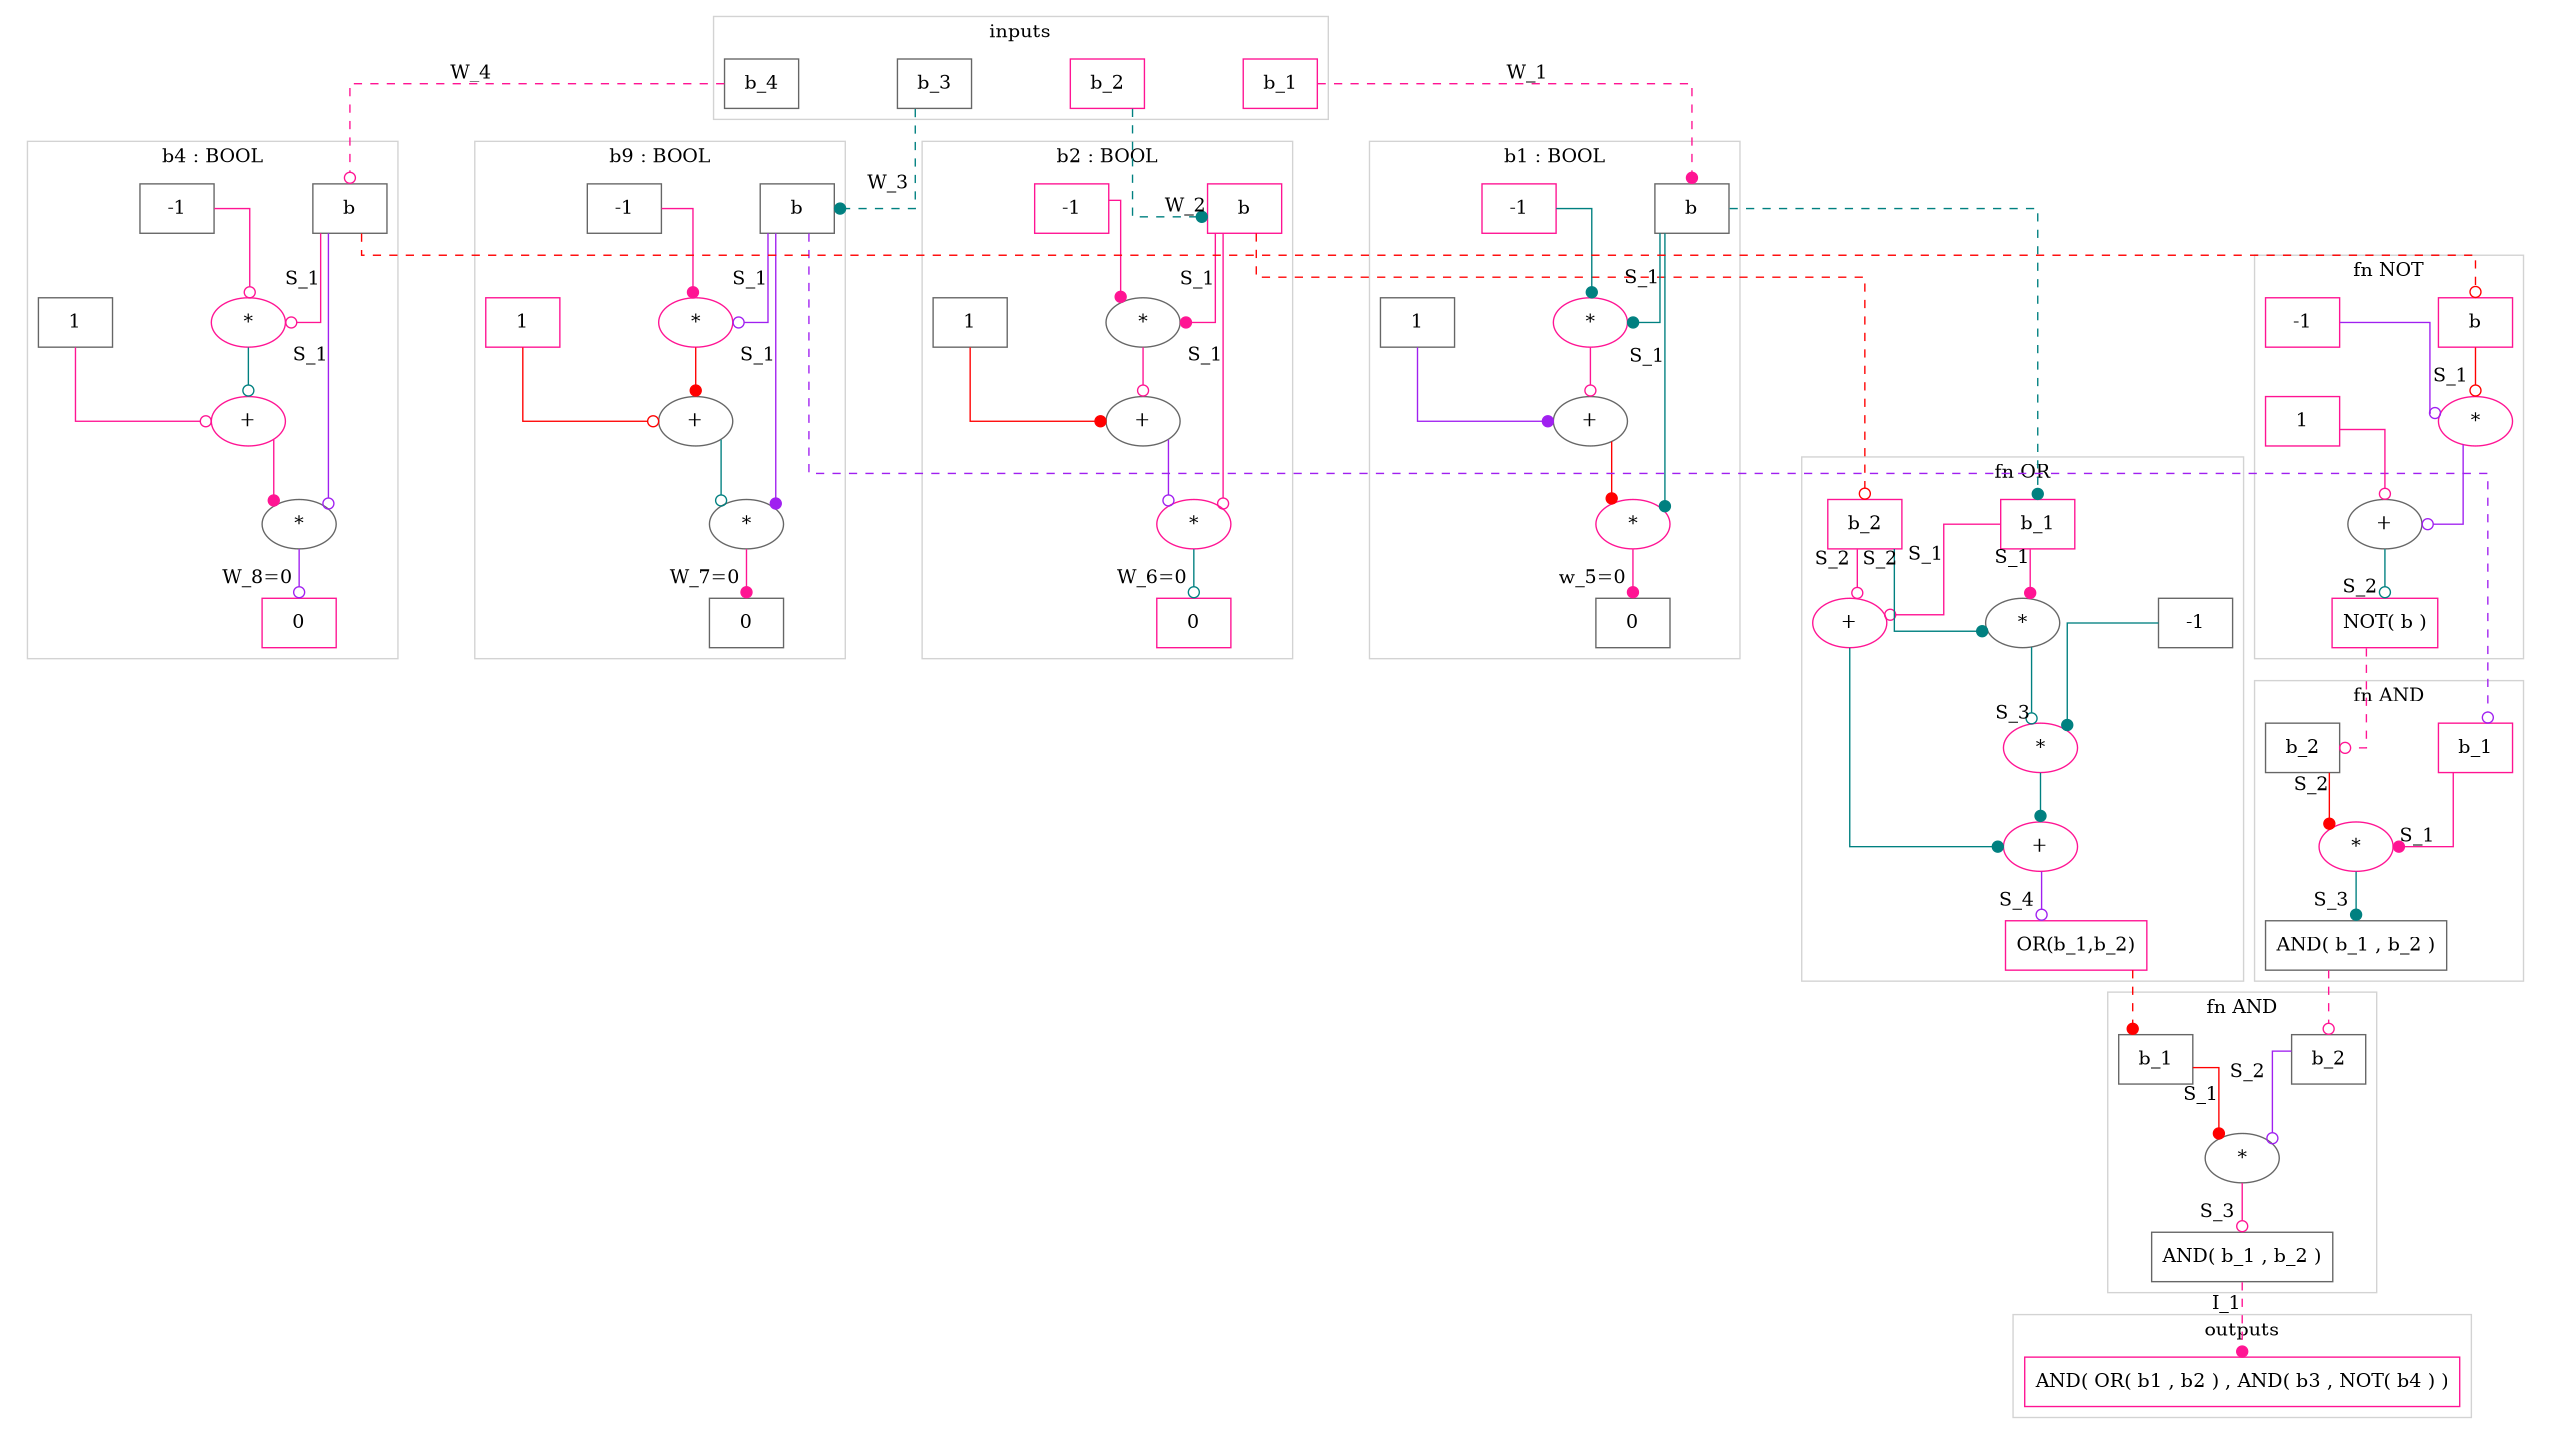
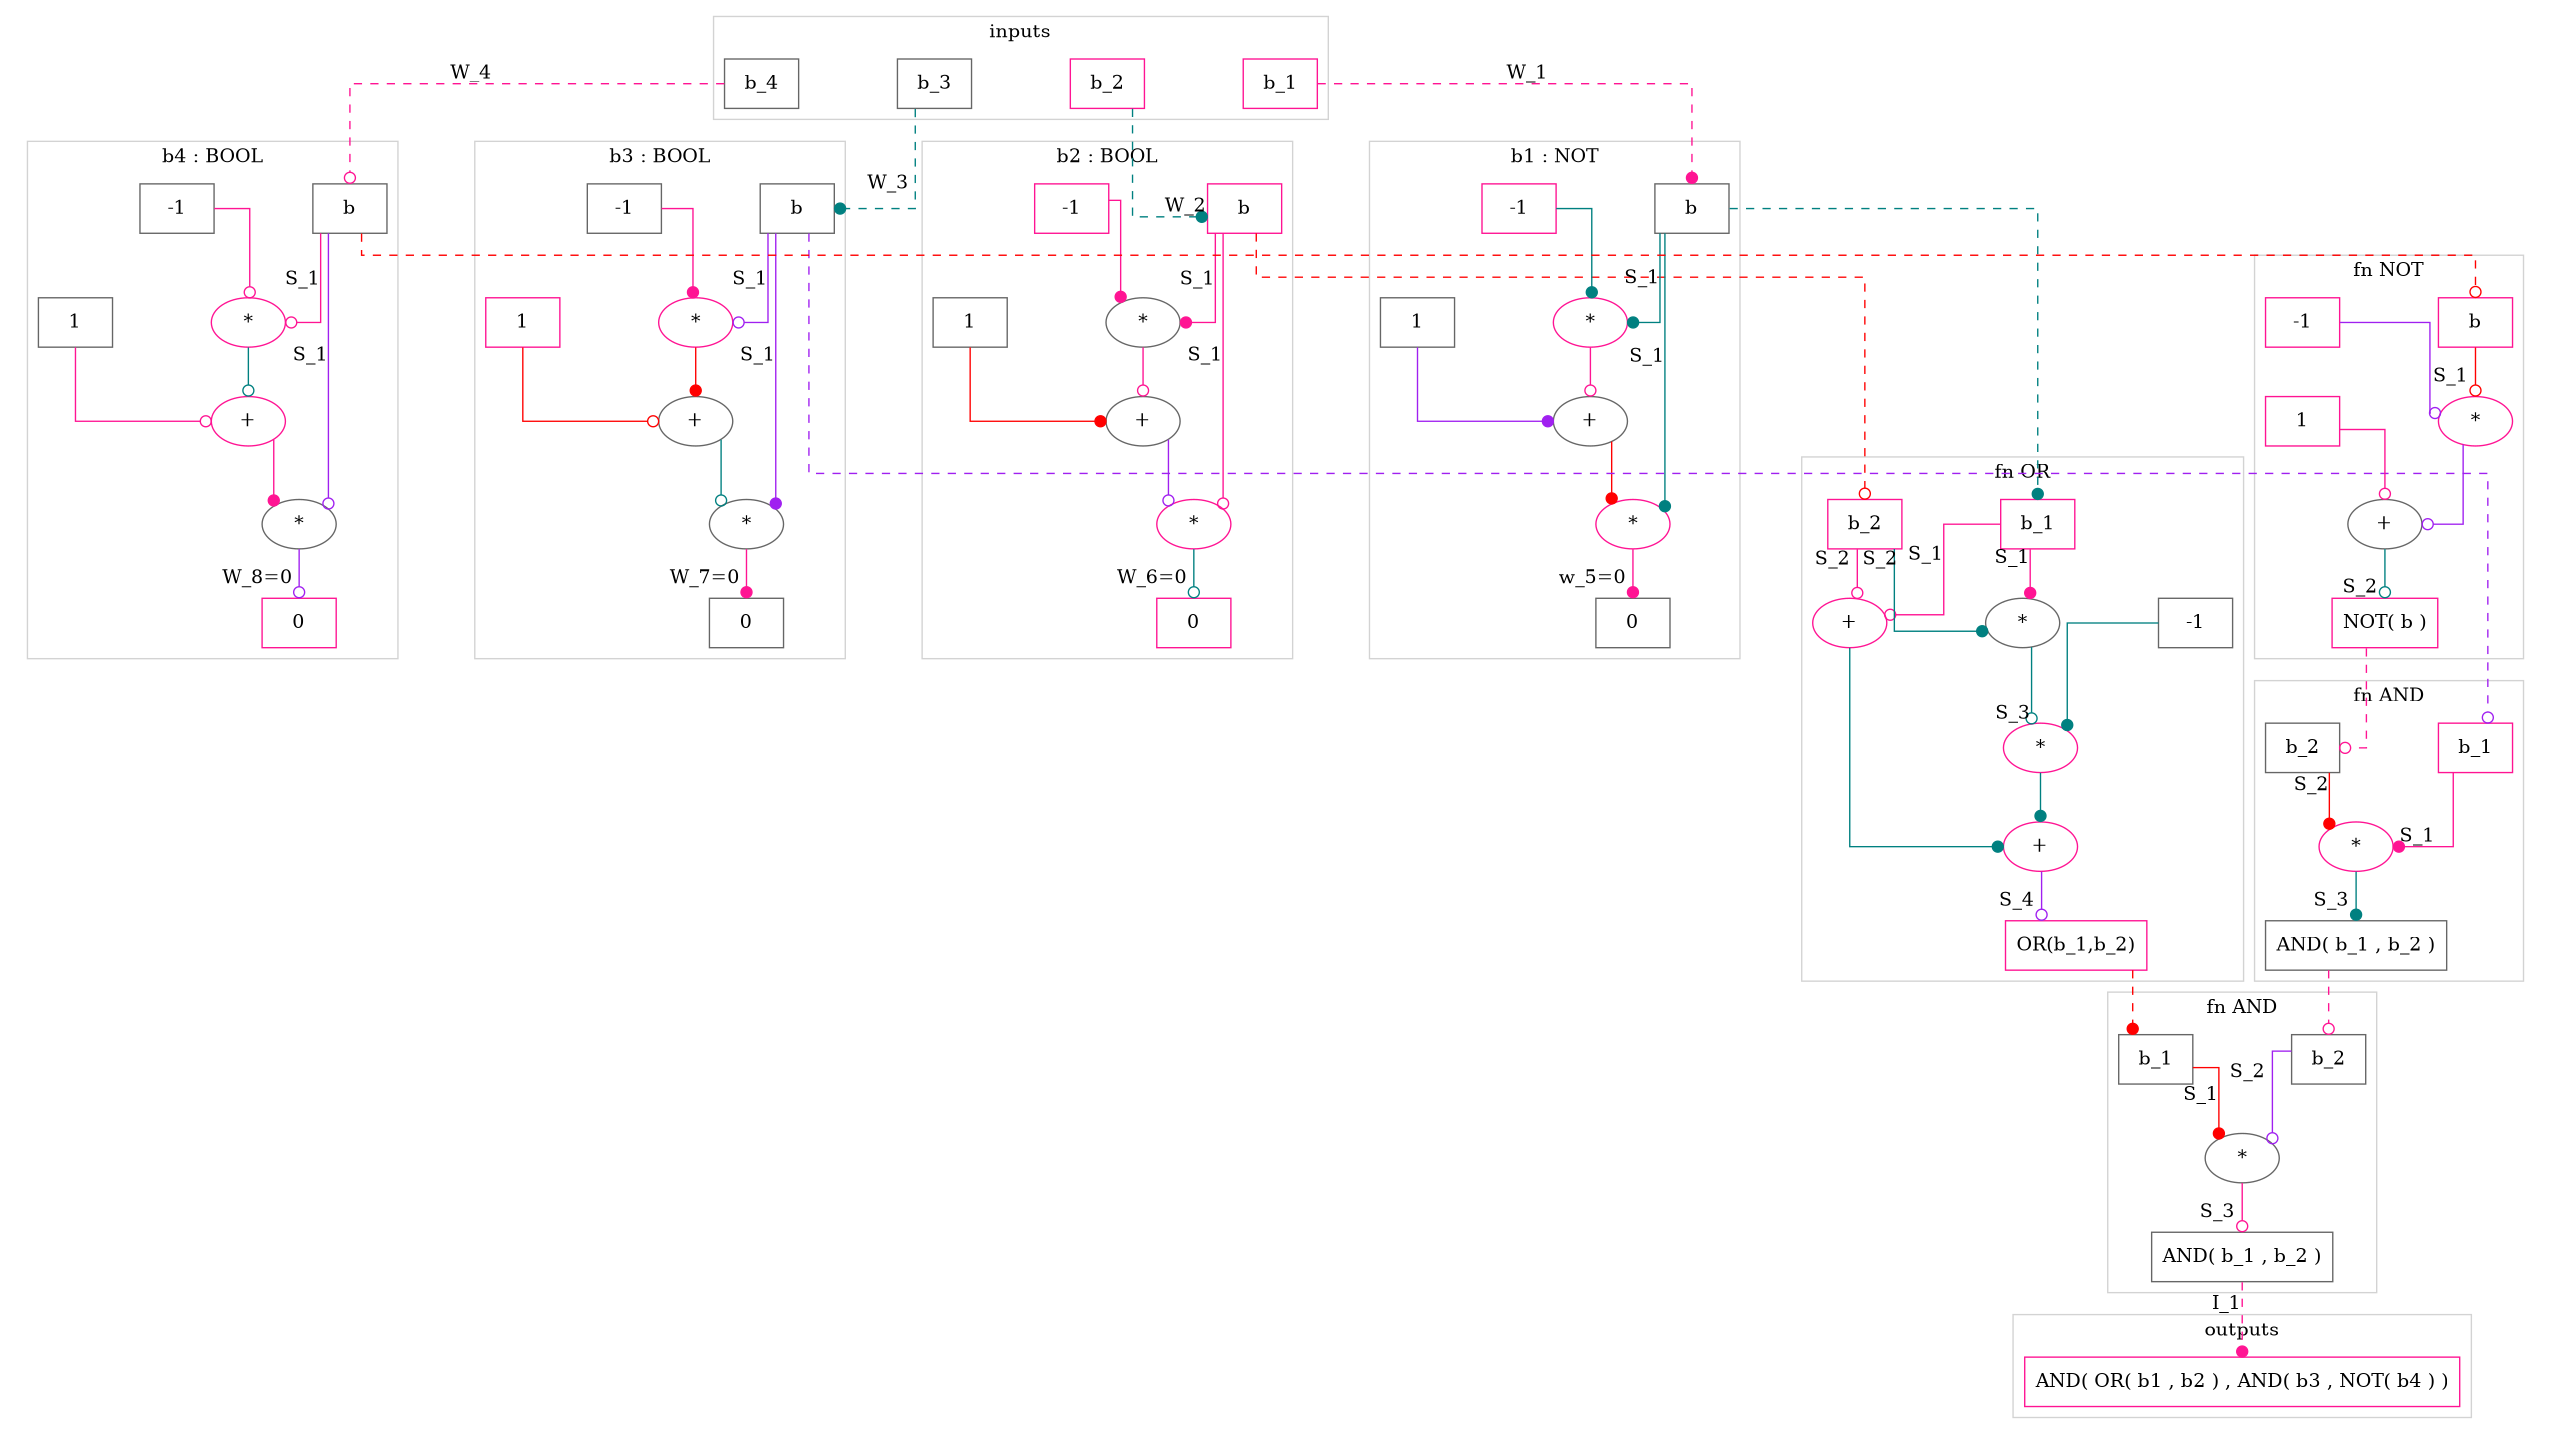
cluster "b9 : BOOL": label "b9 : BOOL" -> "b3 : BOOL"
cluster "b1 : BOOL": label "b1 : BOOL" -> "b1 : NOT"
